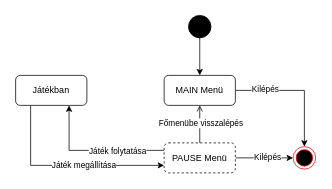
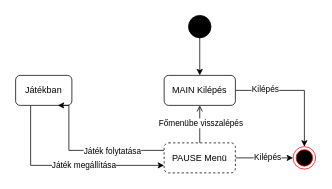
node "Játékban": size 71x30 -> 56x30
node "MAIN Menü": label "MAIN Menü" -> "MAIN Kilépés"
